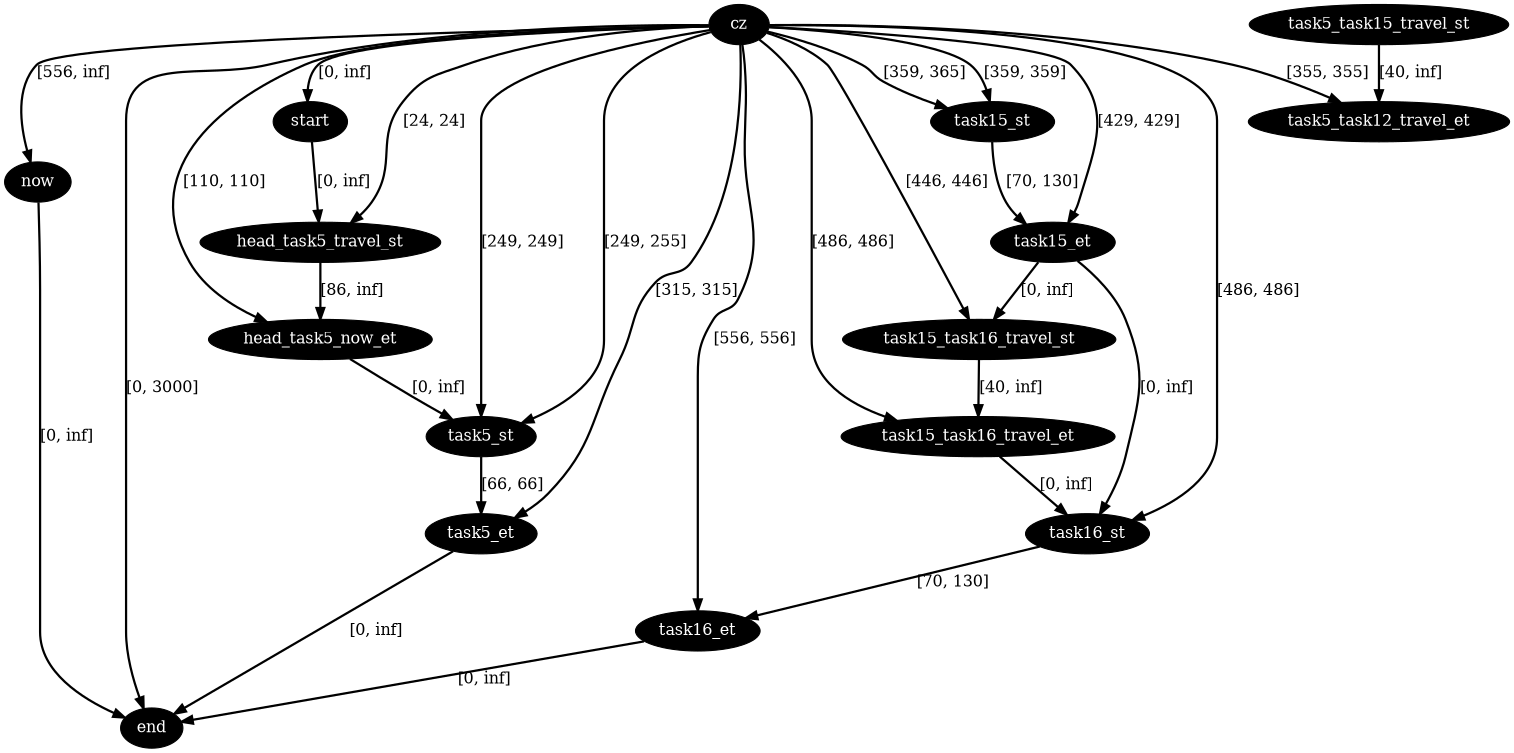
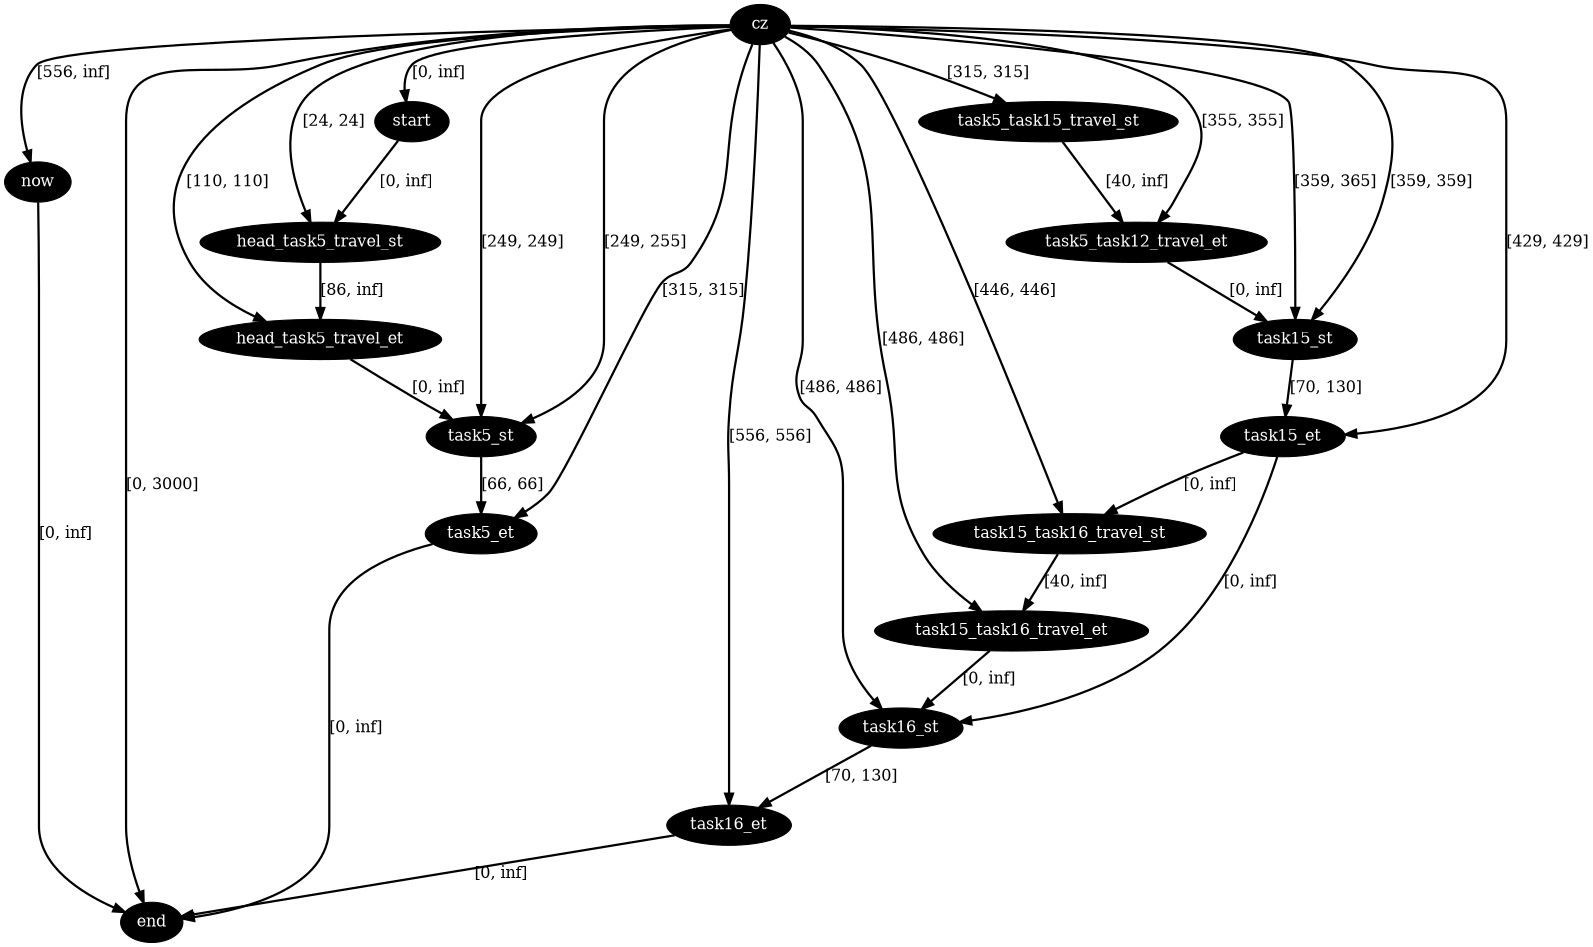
edge "cz" -> "task5_task15_travel_st": added, label "[315, 315]"
edge "task5_task12_travel_et" -> "task15_st": added, label "[0, inf]"
node "head_task5_now_et": label "head_task5_now_et" -> "head_task5_travel_et"
